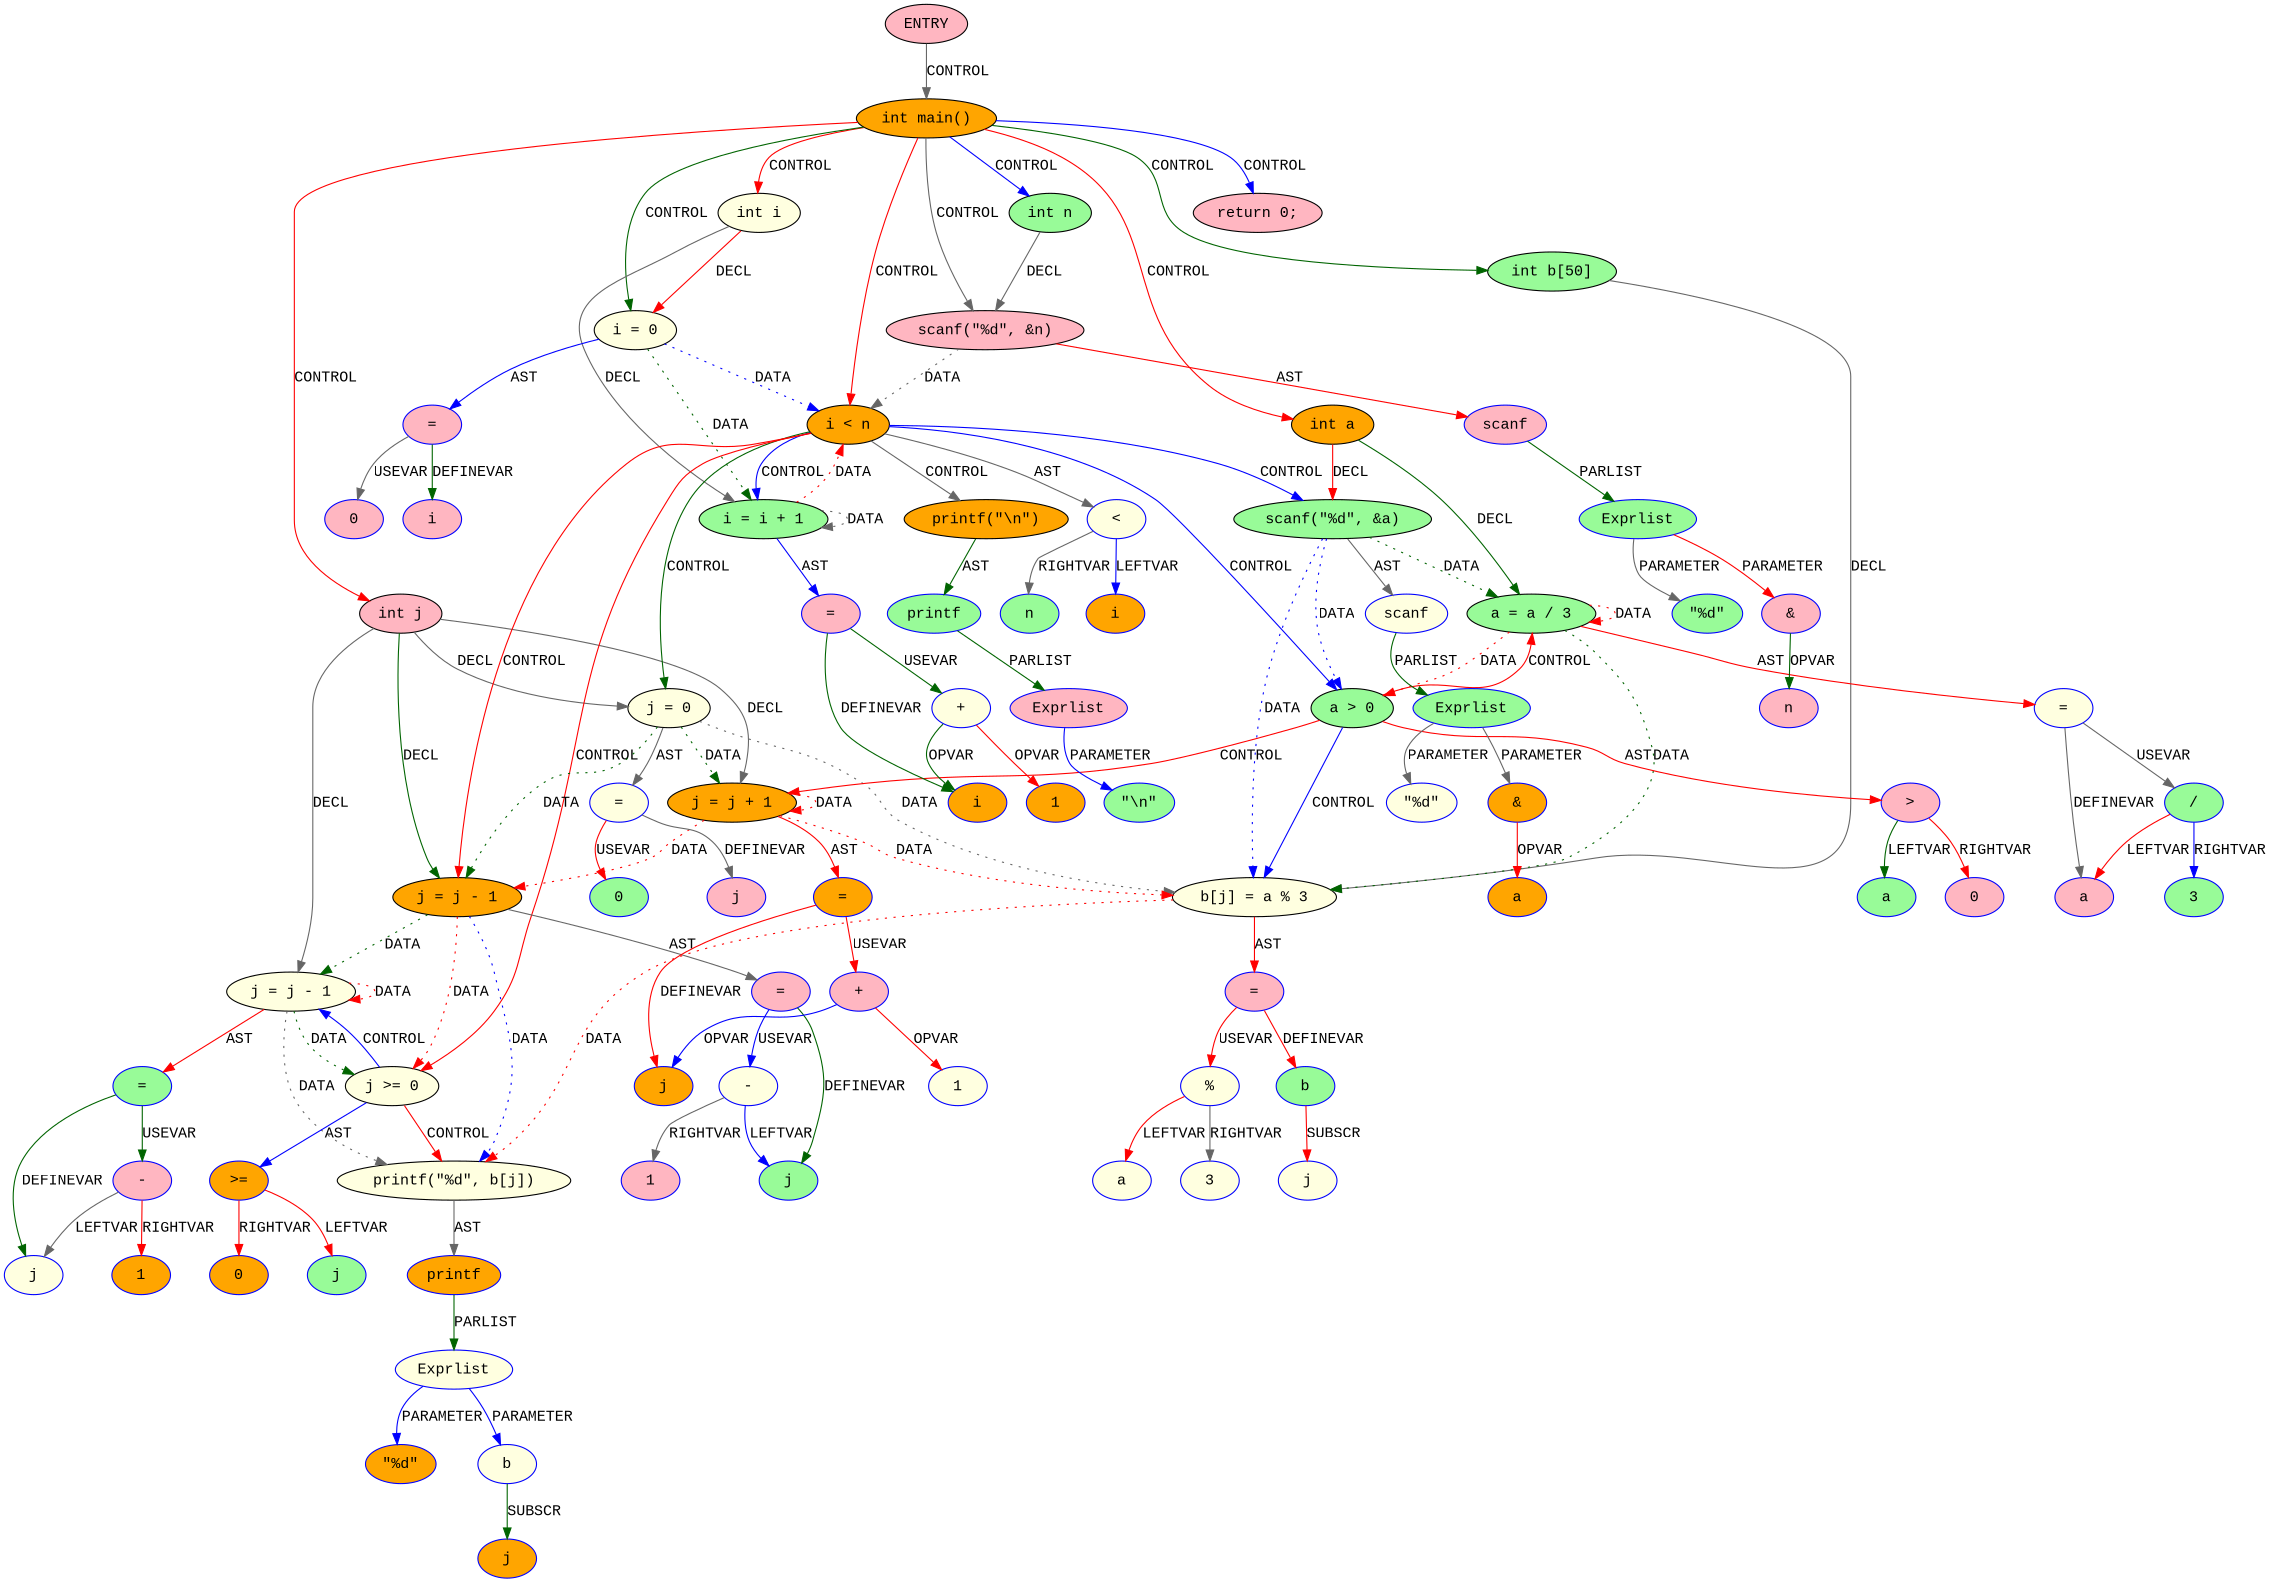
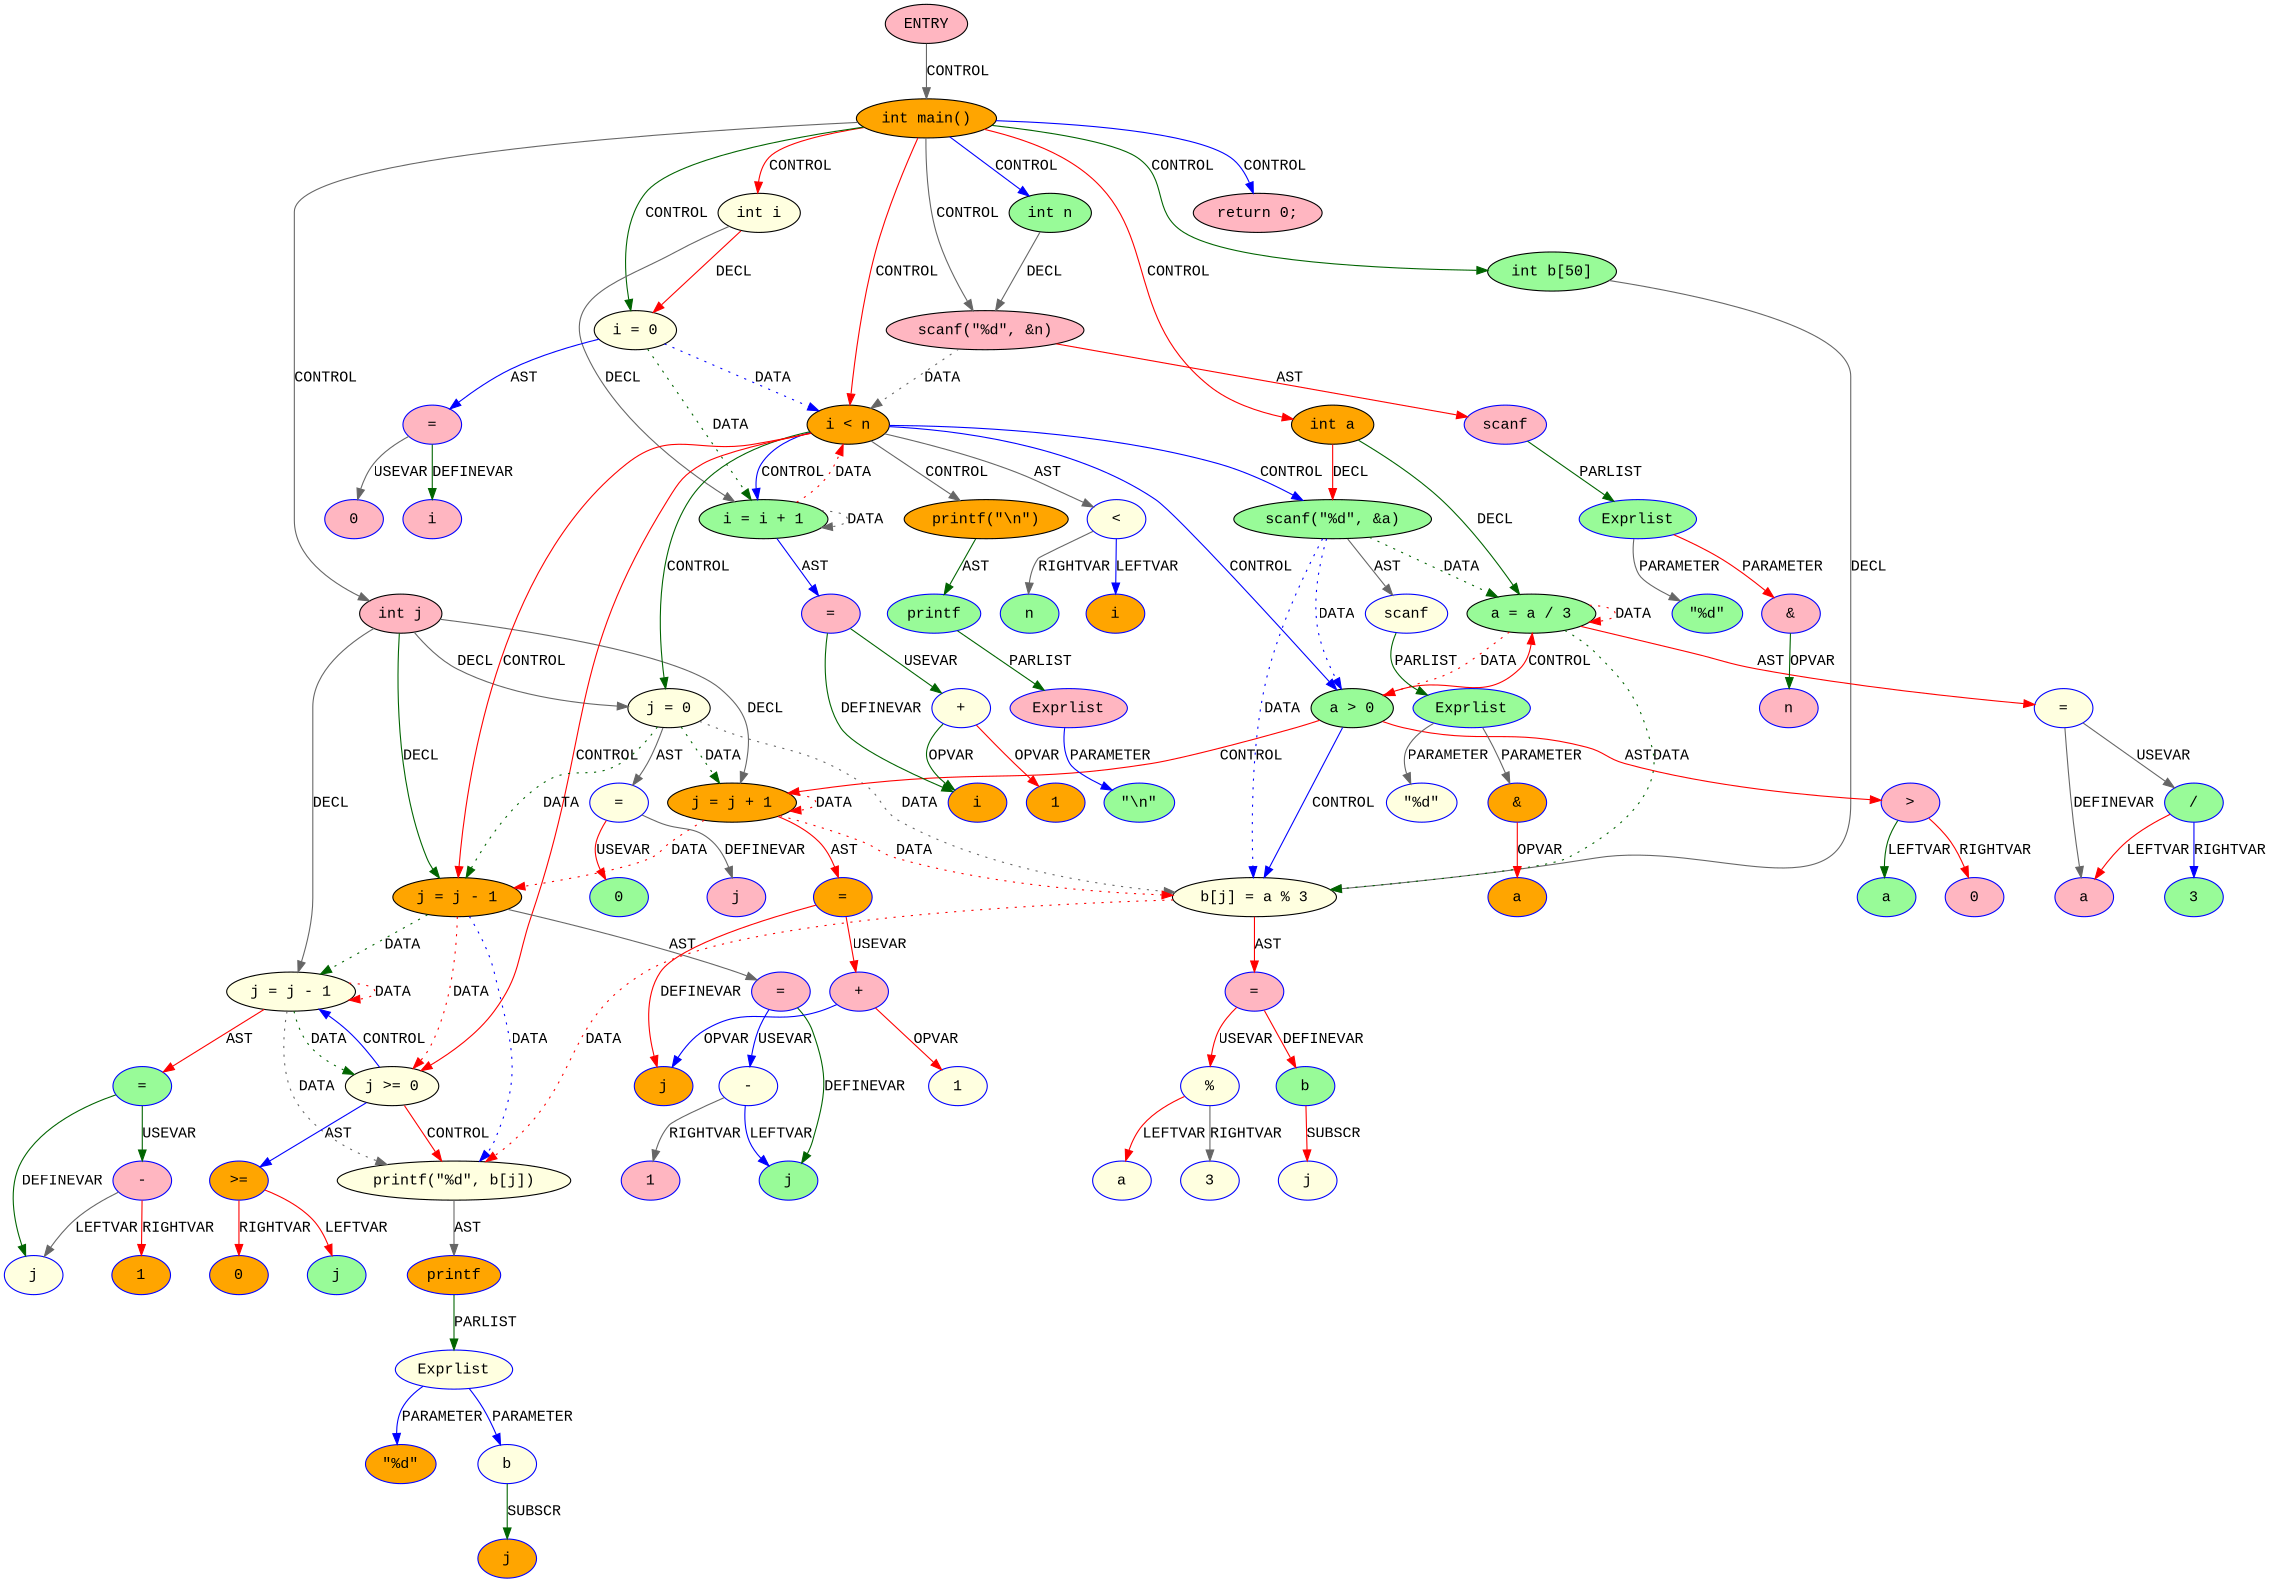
edge "int main()" -> "int j": color red -> gray40
